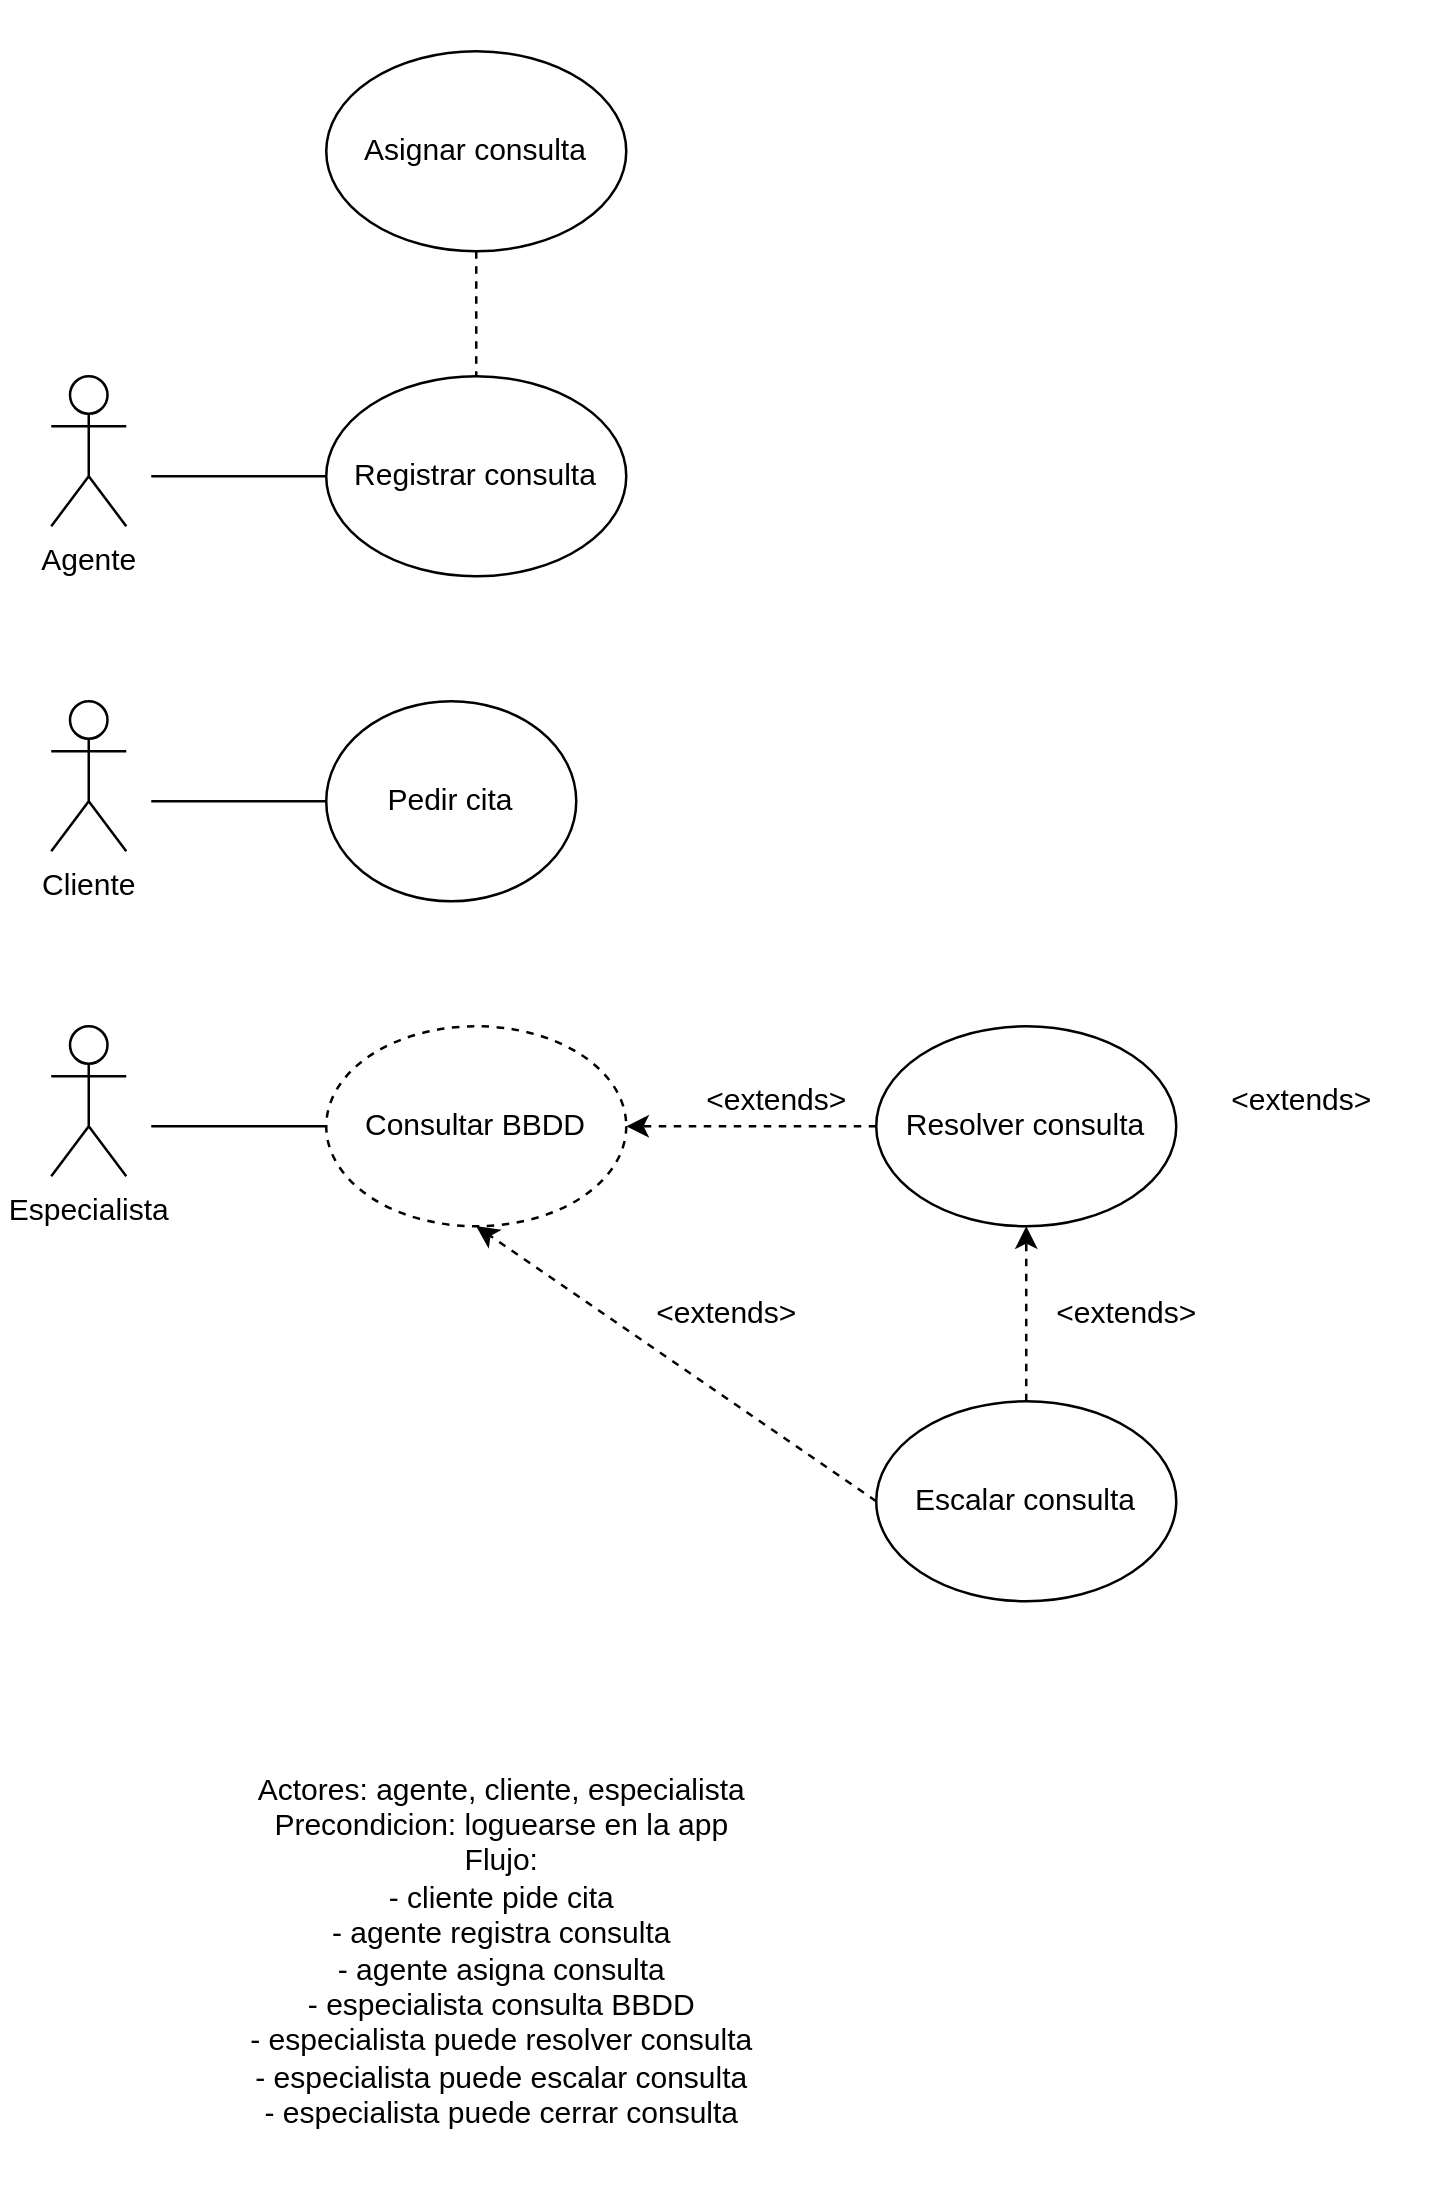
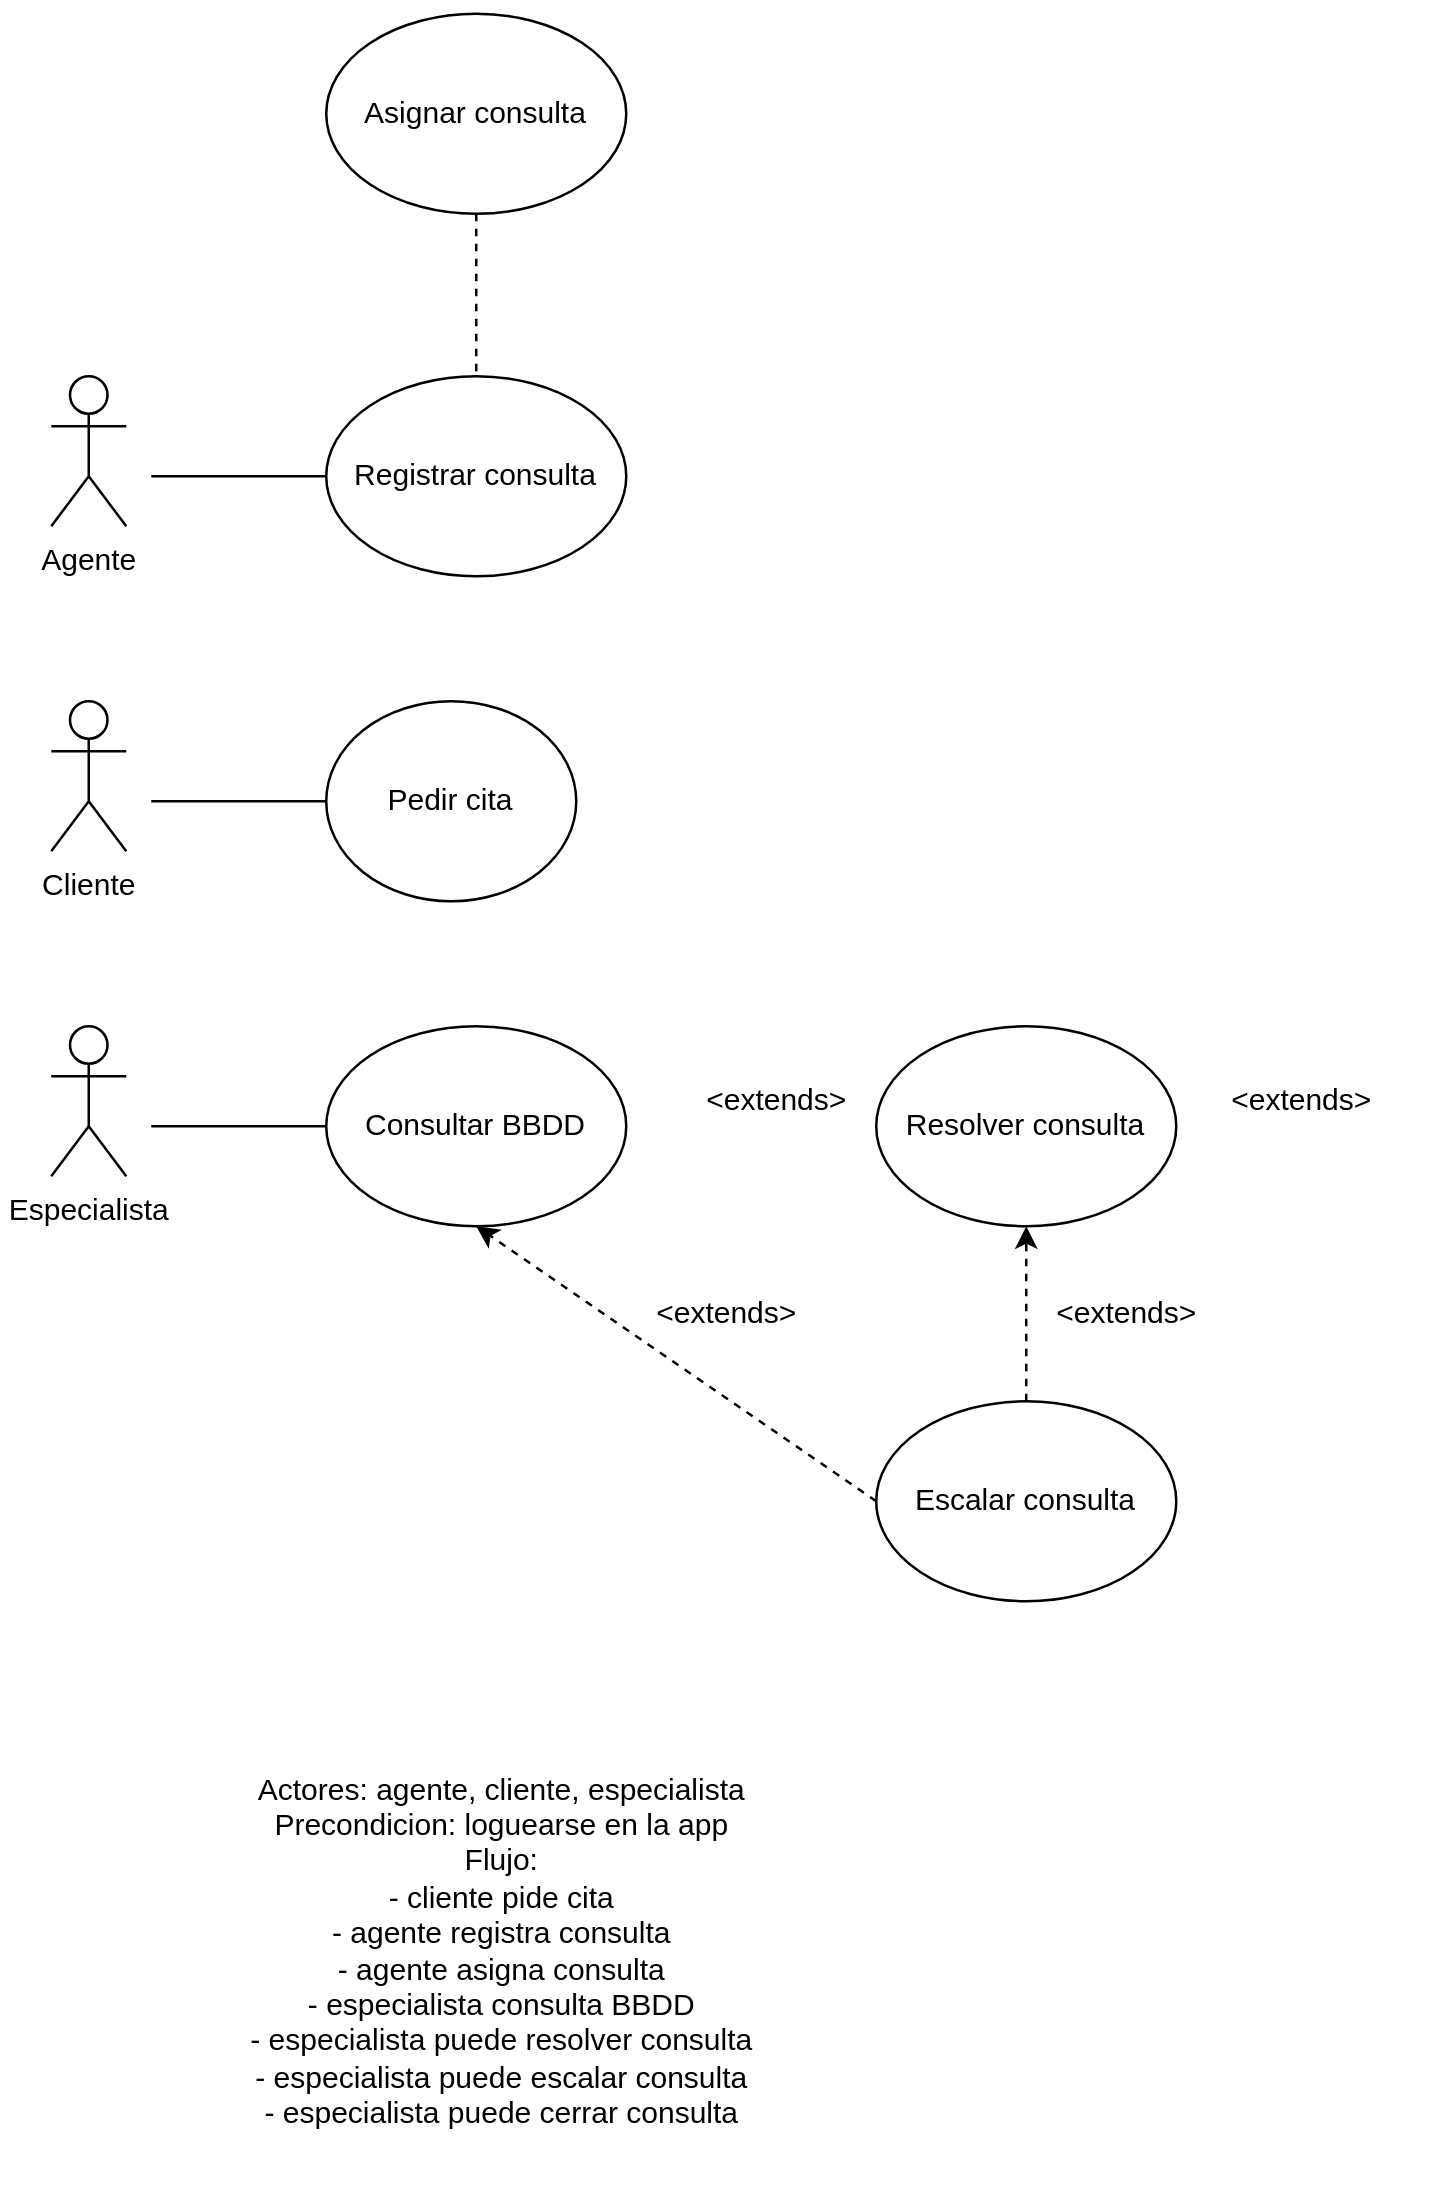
node "Asignar consulta": moved (476, 151) -> (476, 114)
node "Consultar BBDD": style dashed -> solid
edge "Resolver consulta" -> "Consultar BBDD": removed
